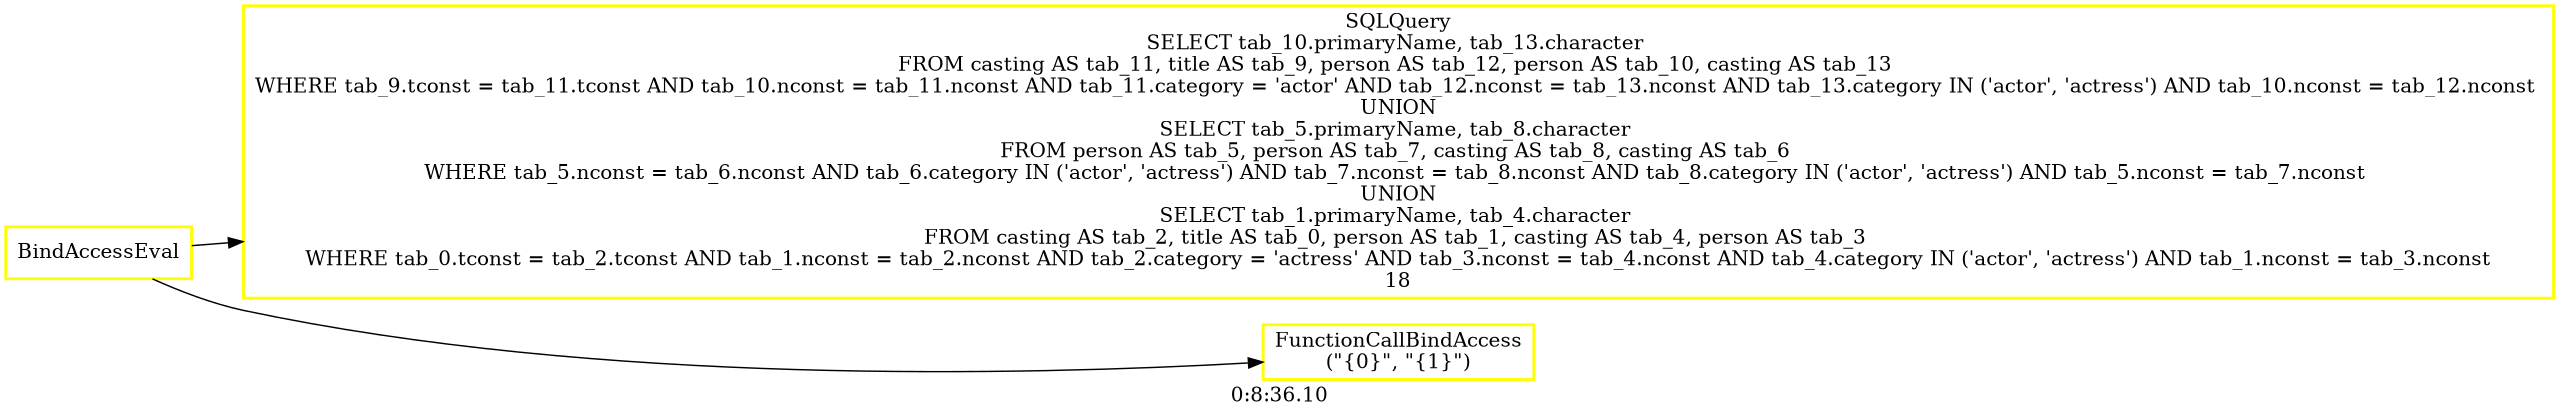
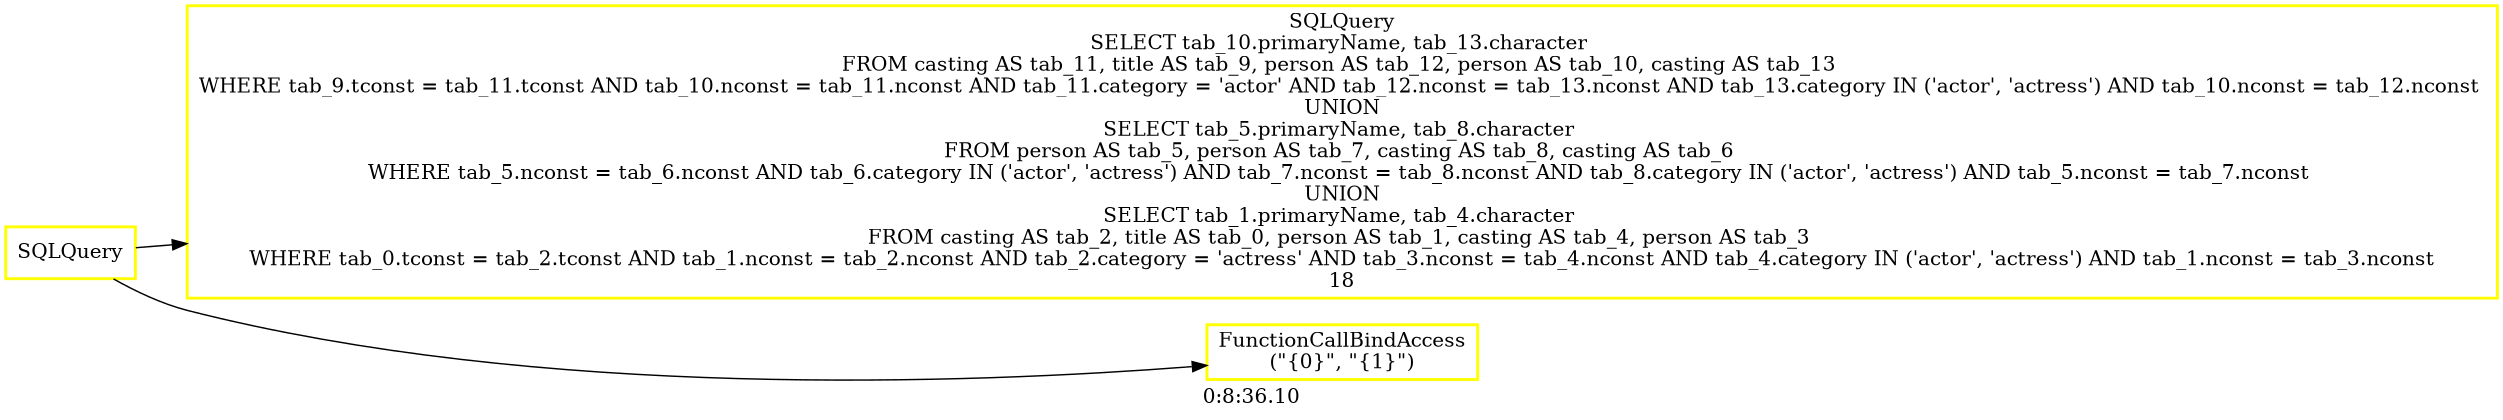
node "BindAccessEval": label "BindAccessEval" -> "SQLQuery"
